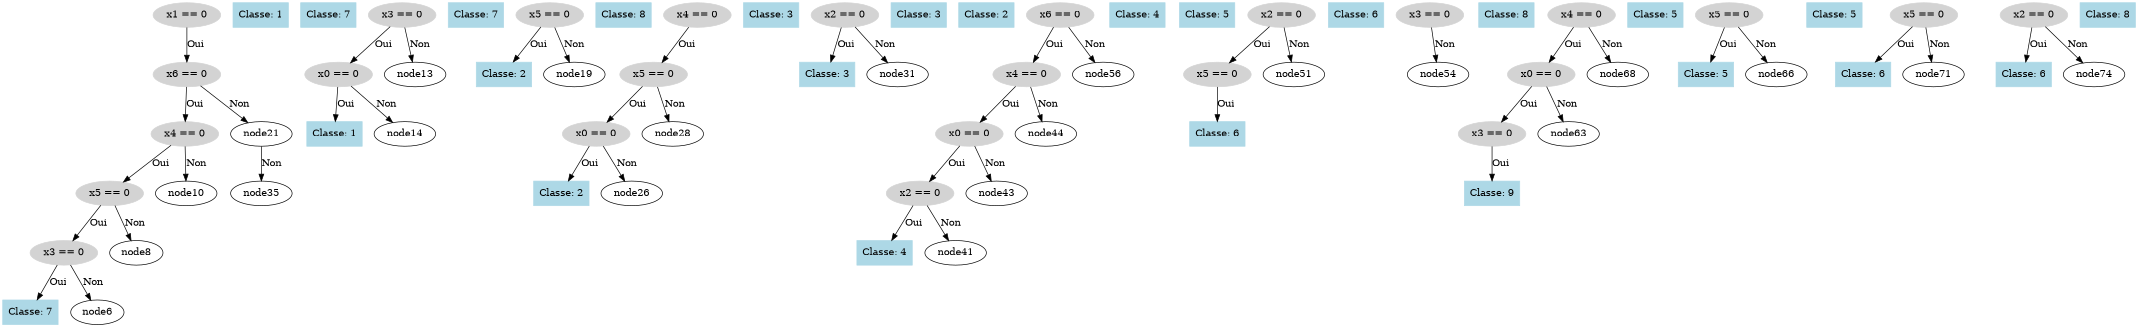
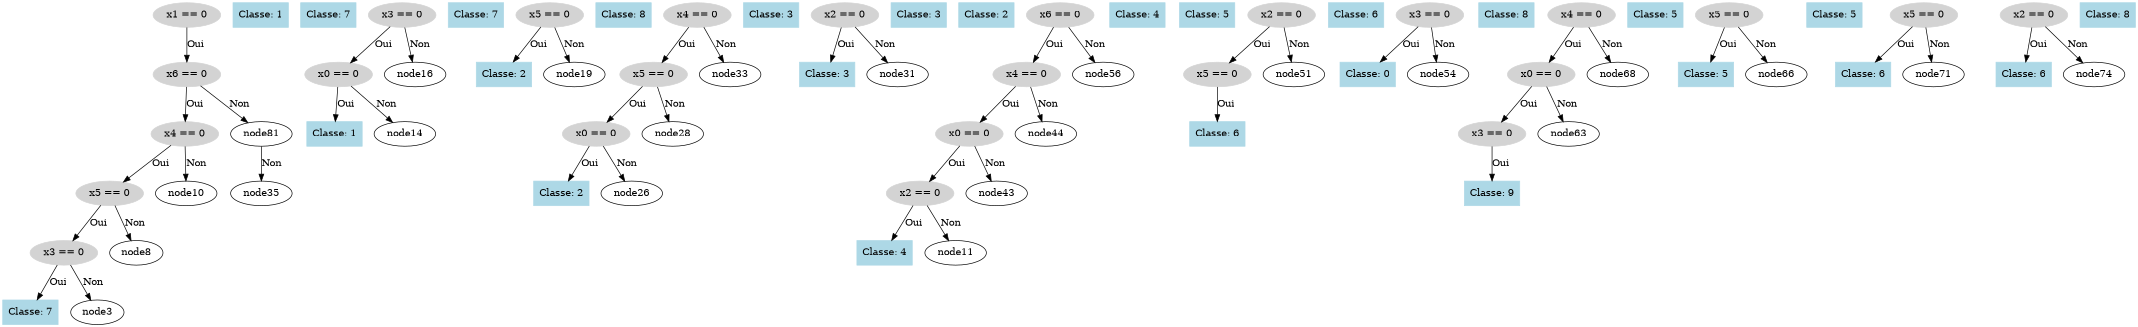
node "node13": label "node13" -> "node16"
node "node33": added
node "Classe: 0": added
node "node21": label "node21" -> "node81"
node "node41": label "node41" -> "node11"
node "node6": label "node6" -> "node3"
